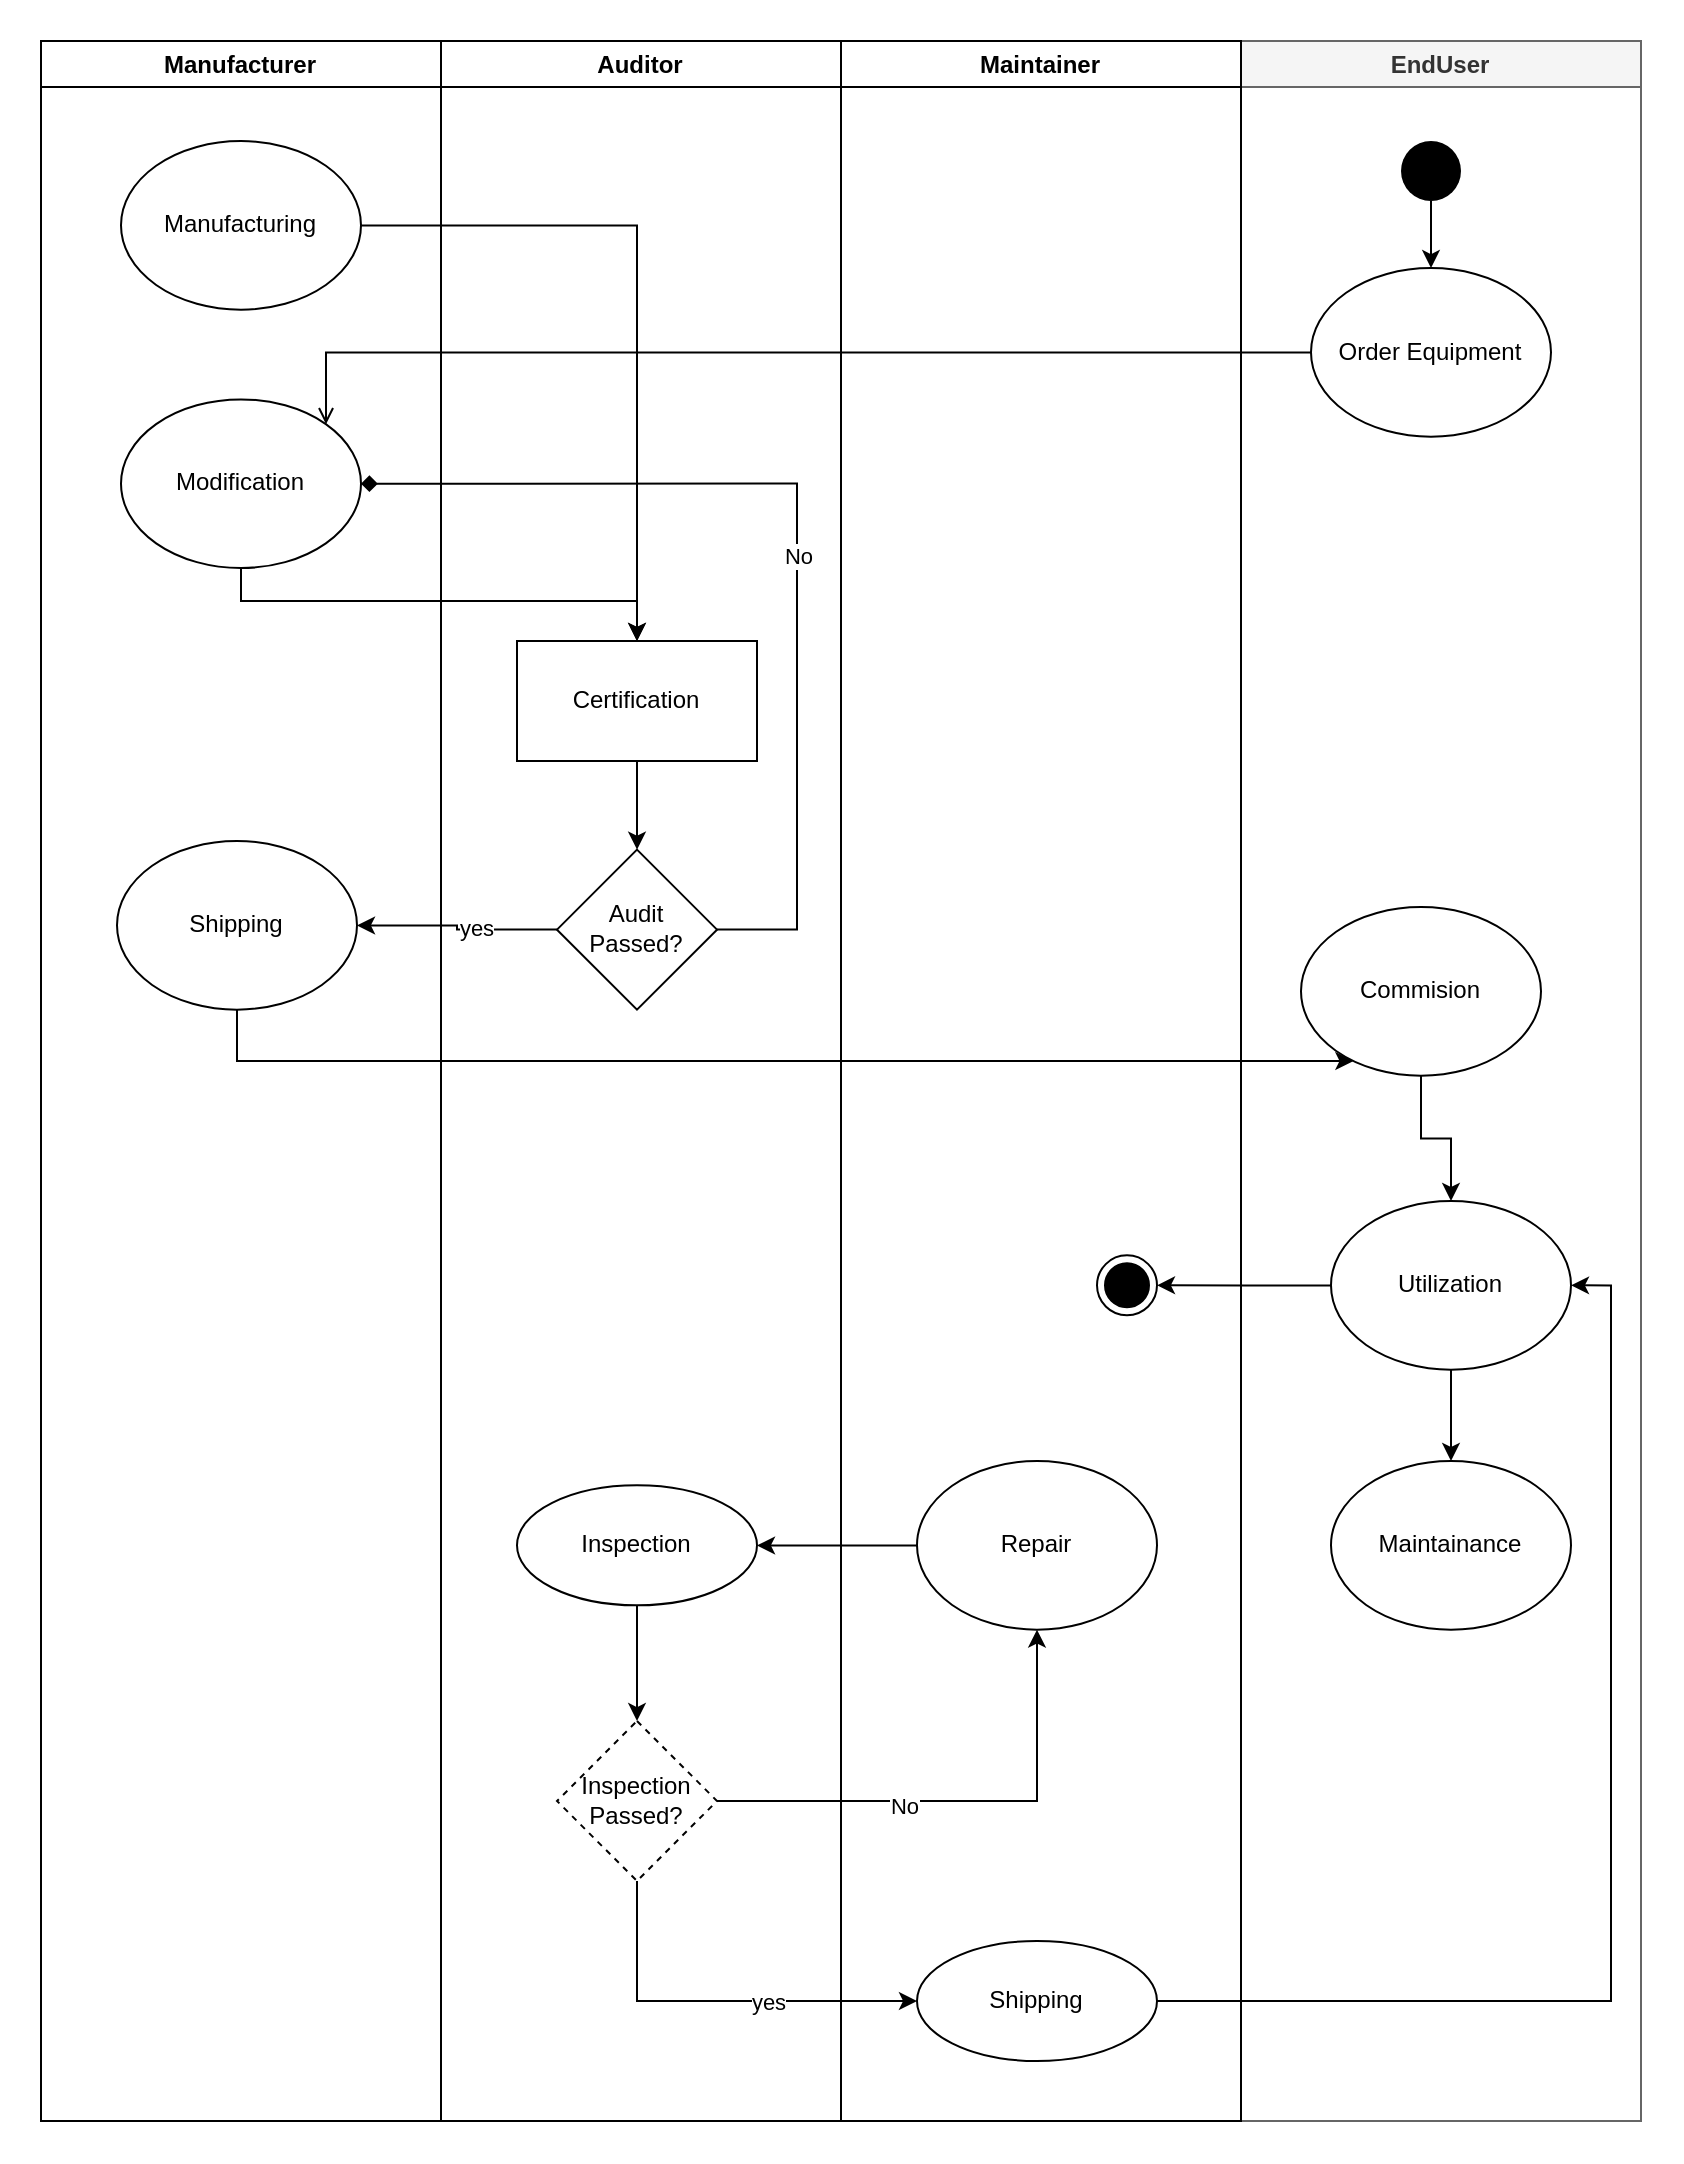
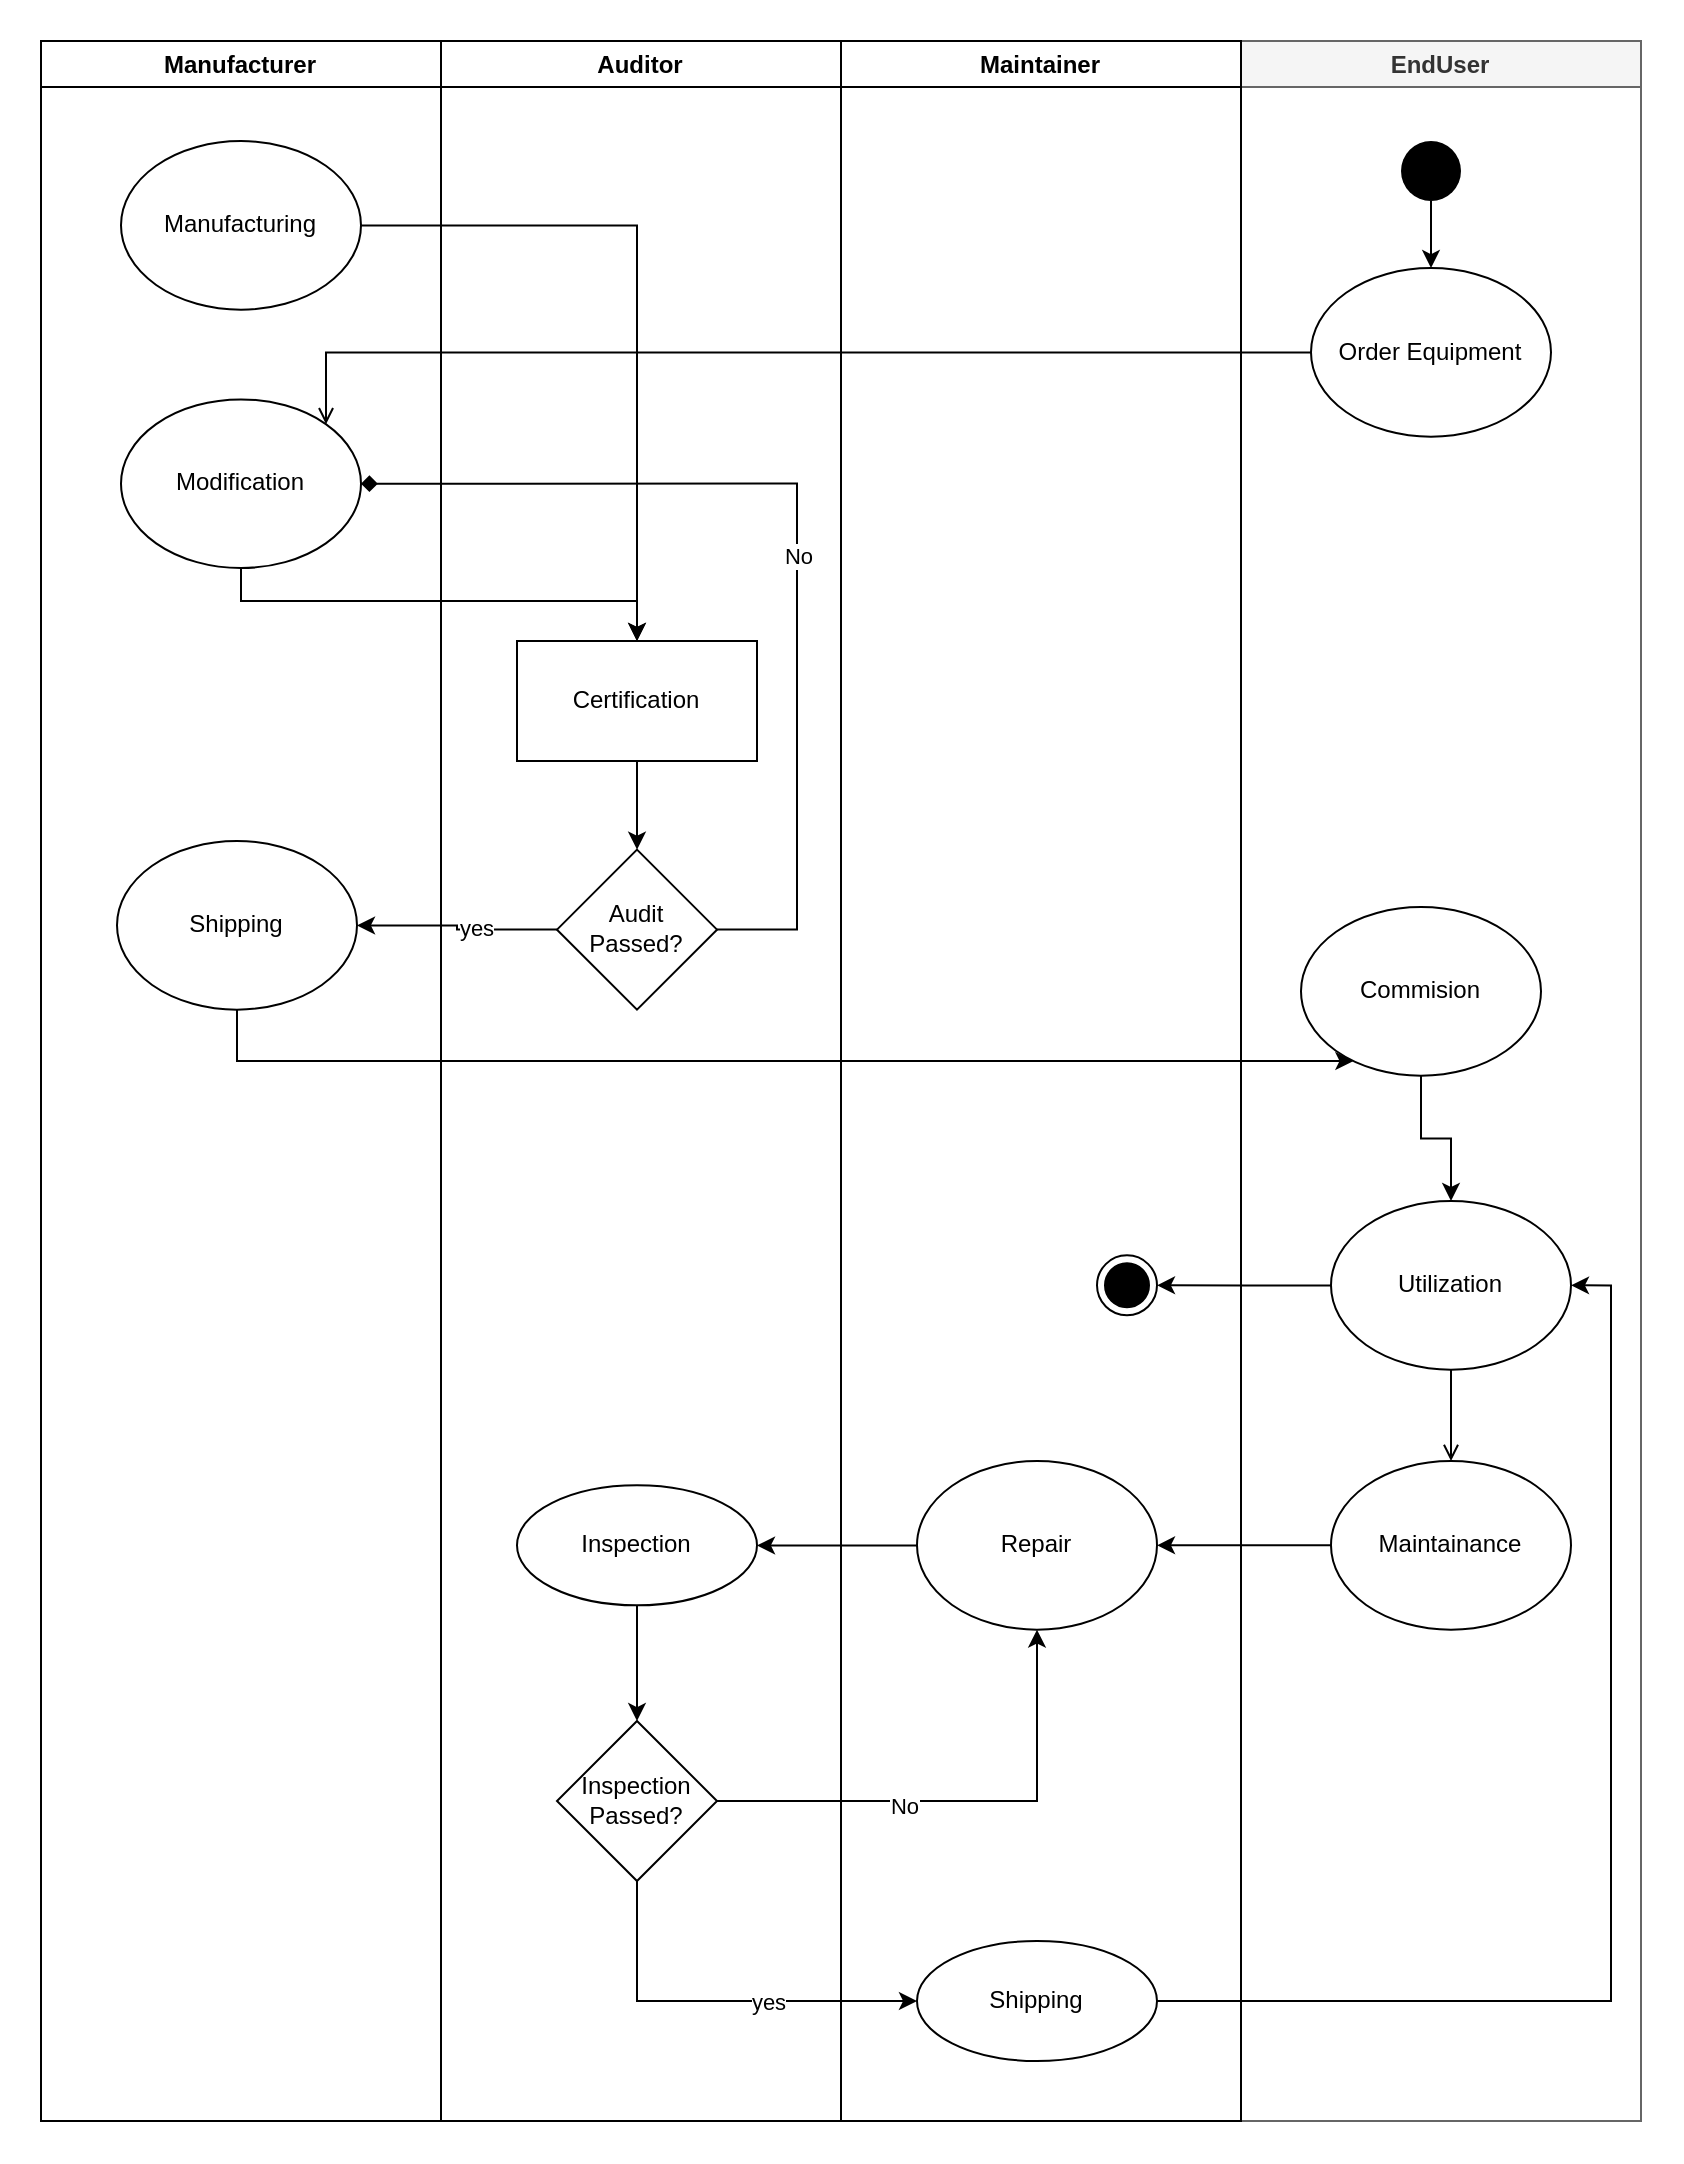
edge "Utilization" -> "Maintainance": arrowhead classic -> open
edge "Maintainance" -> "Repair": added
node "Inspection Passed?": style dashed -> solid
